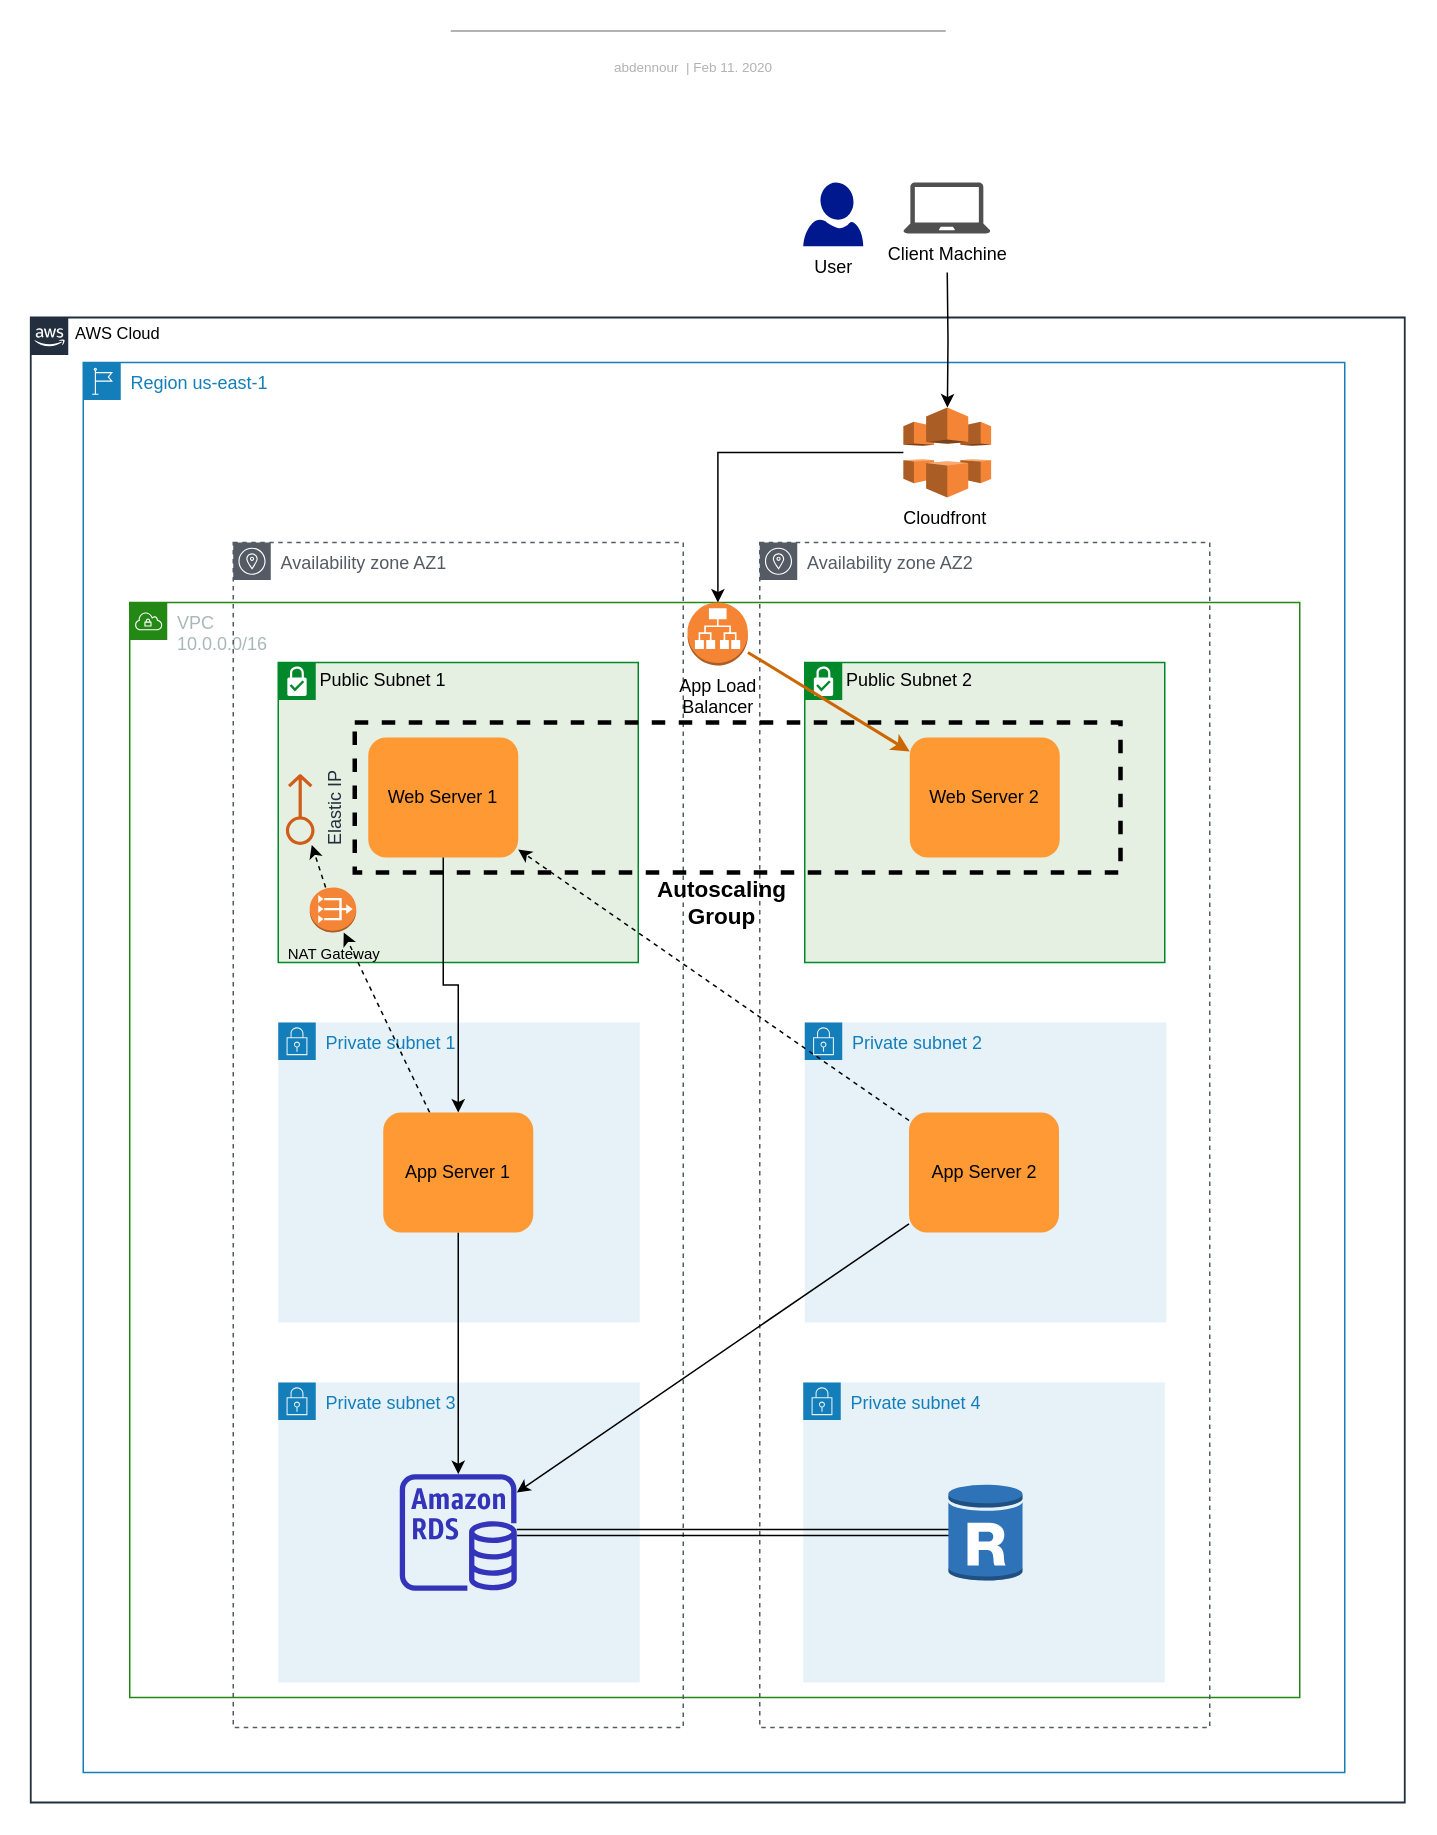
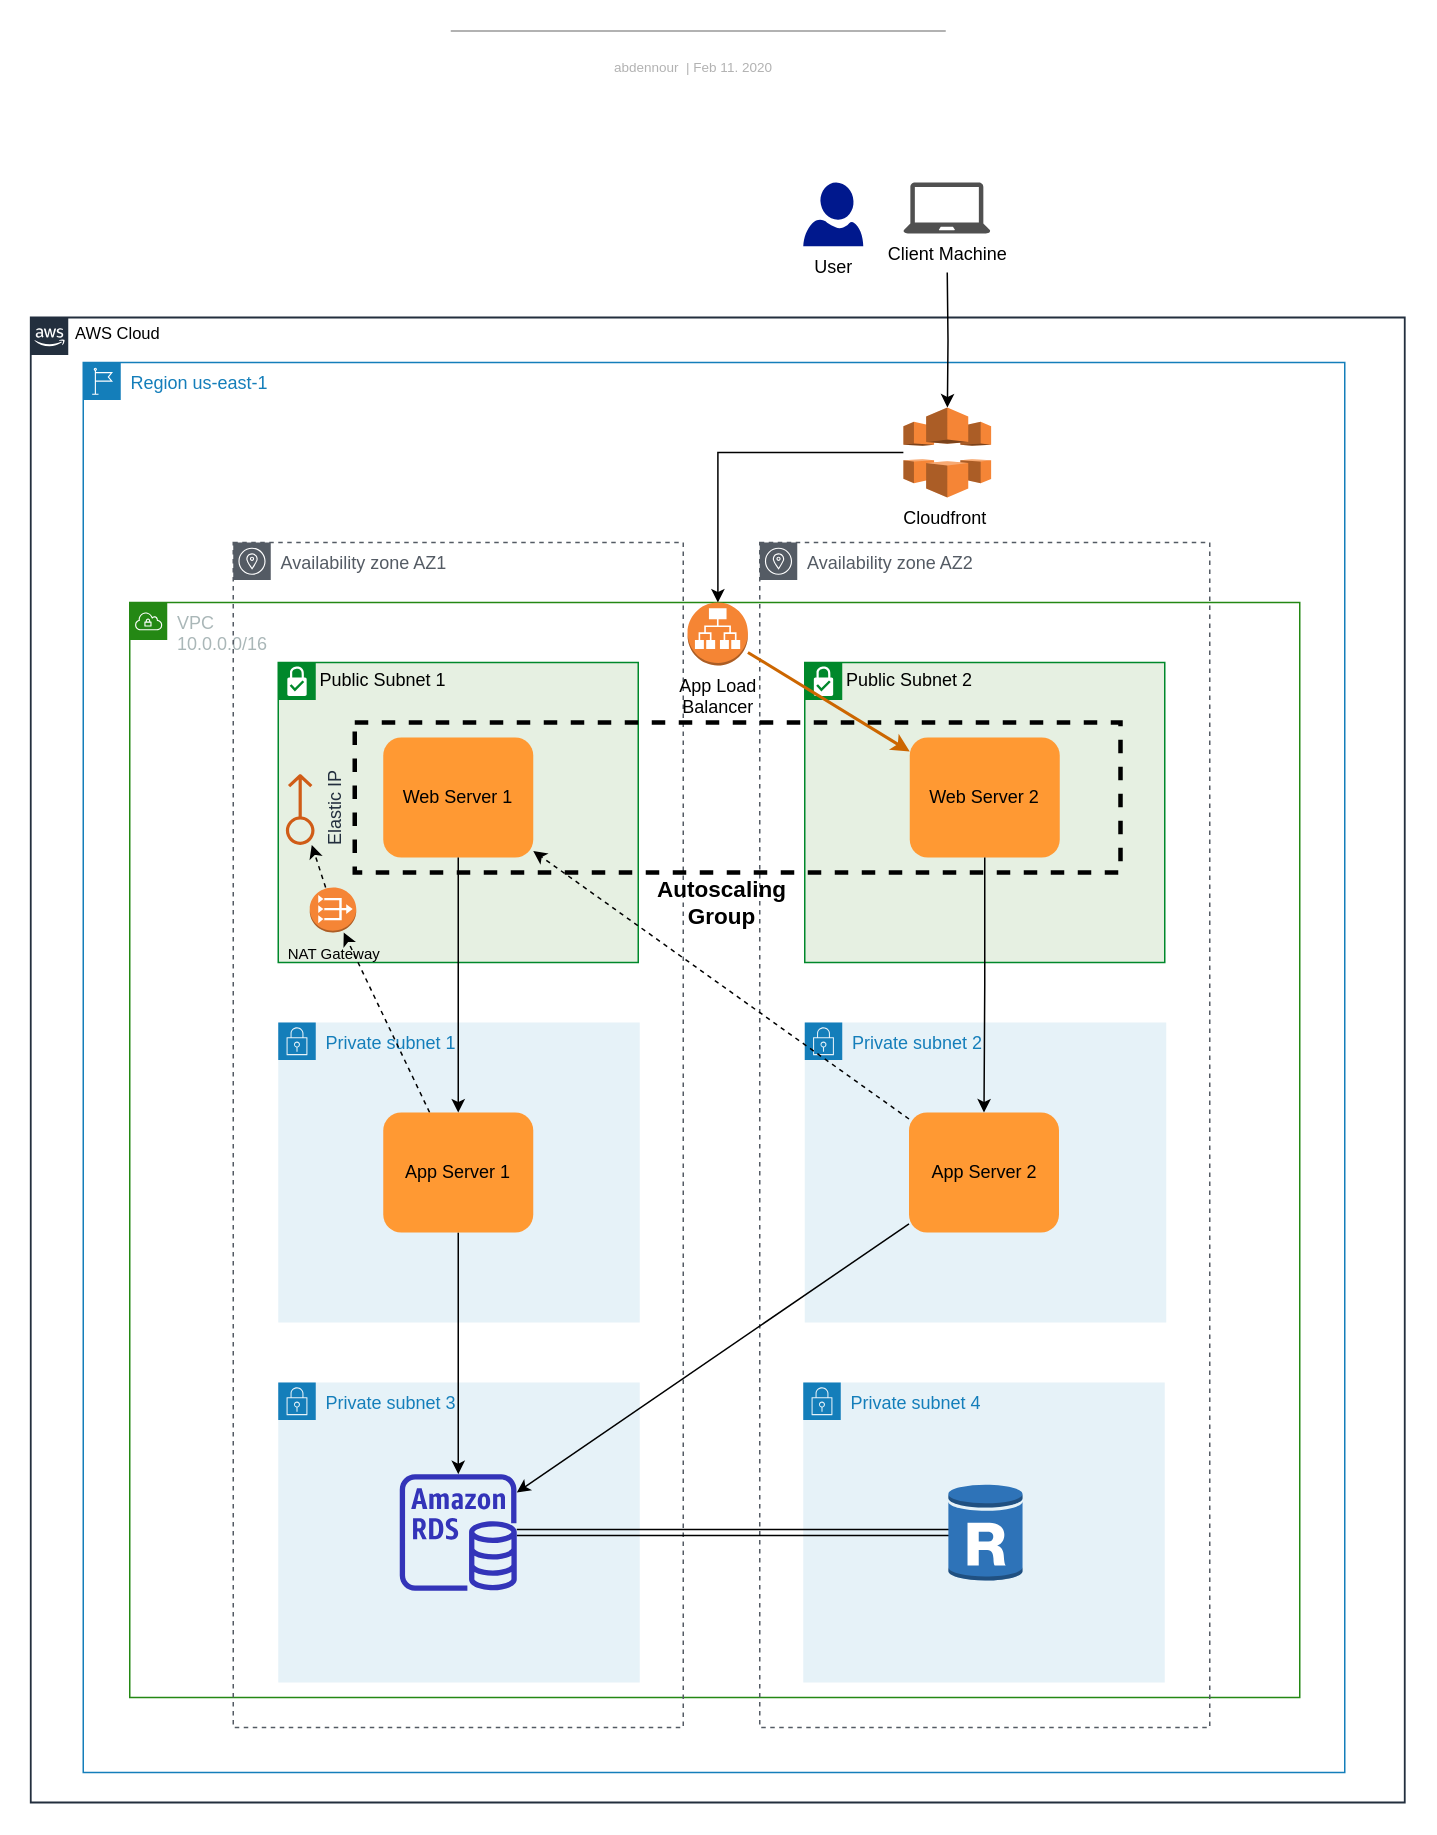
node "Web Server 1": moved (443, 797) -> (458, 797)
edge "Web Server 2" -> "App Server 2": added
